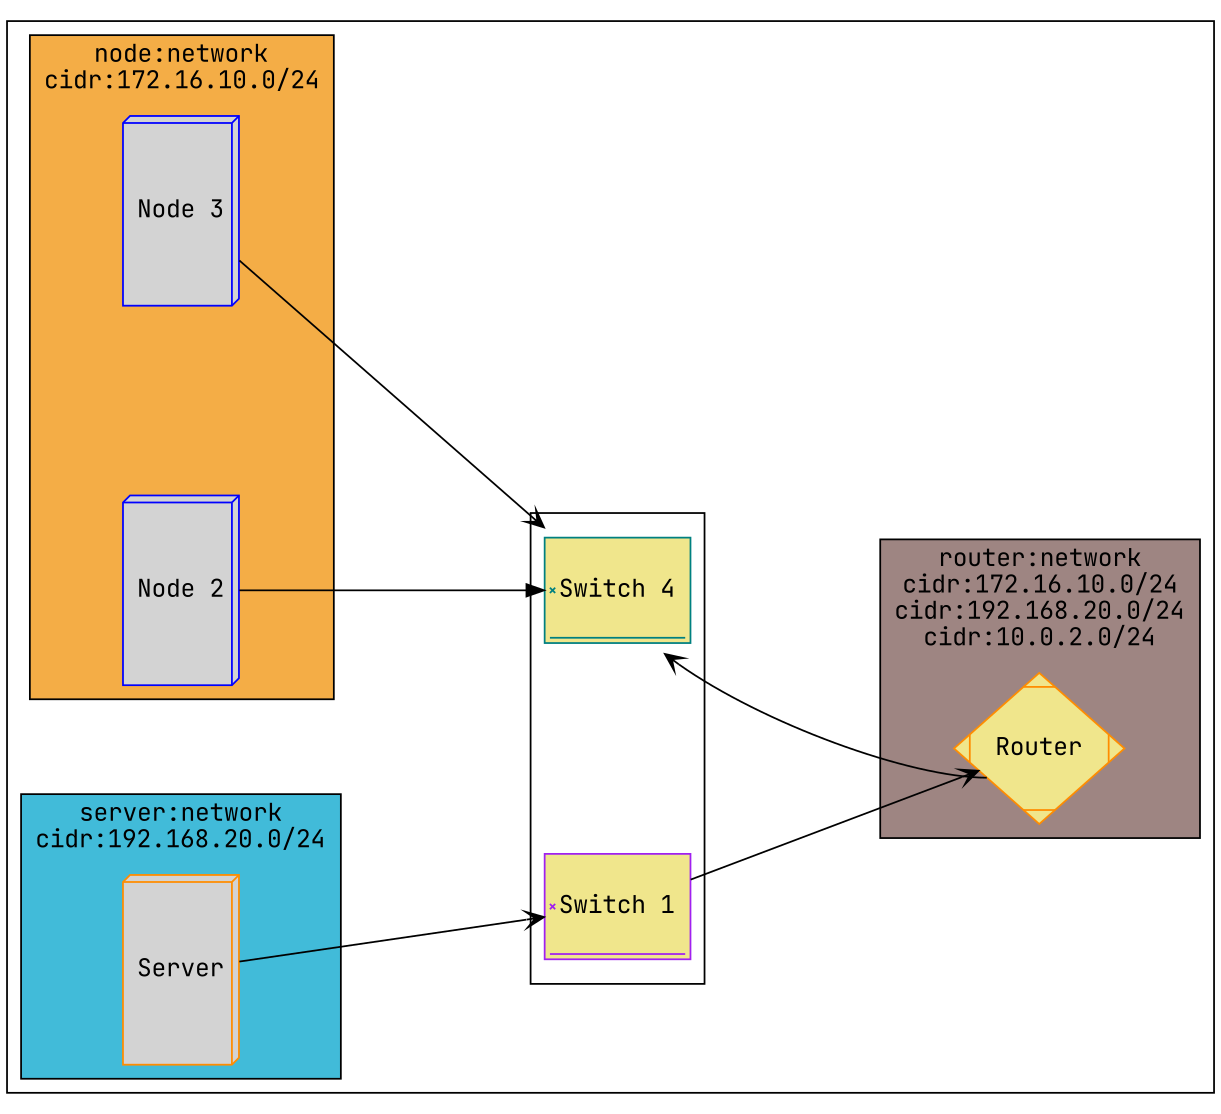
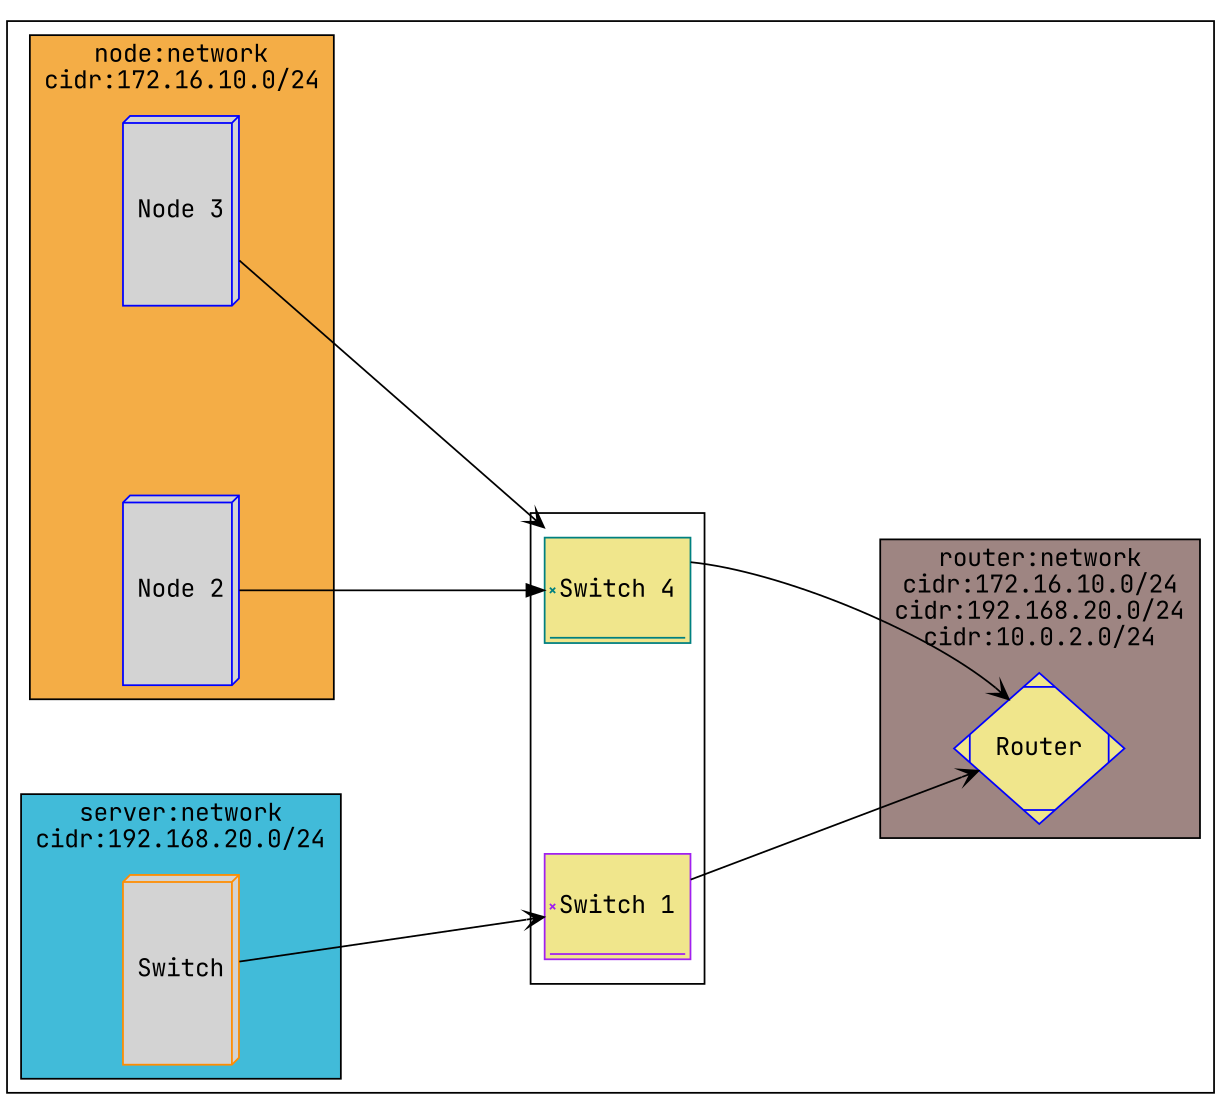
edge "Router" -> "Switch 4": reversed
node "Router": color darkorange -> blue
node "Server": label "Server" -> "Switch"
